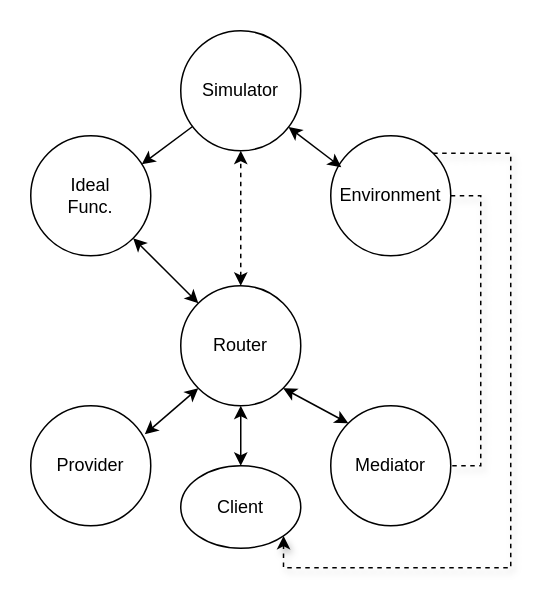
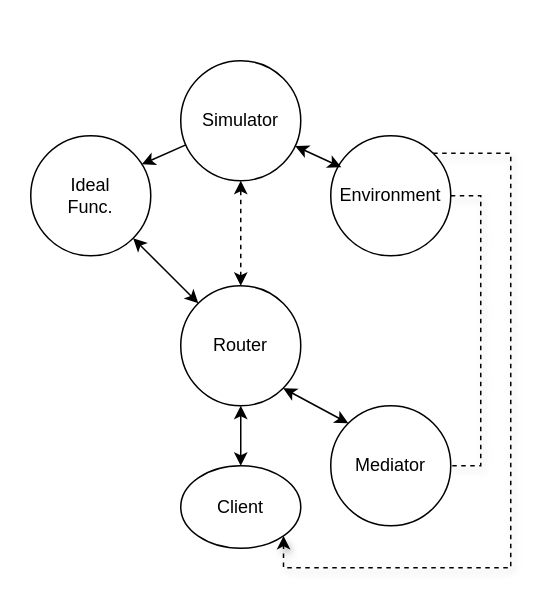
node "Simulator": moved (241, 91) -> (241, 121)
edge "Router" -- "Provider": removed
node "Provider": removed
